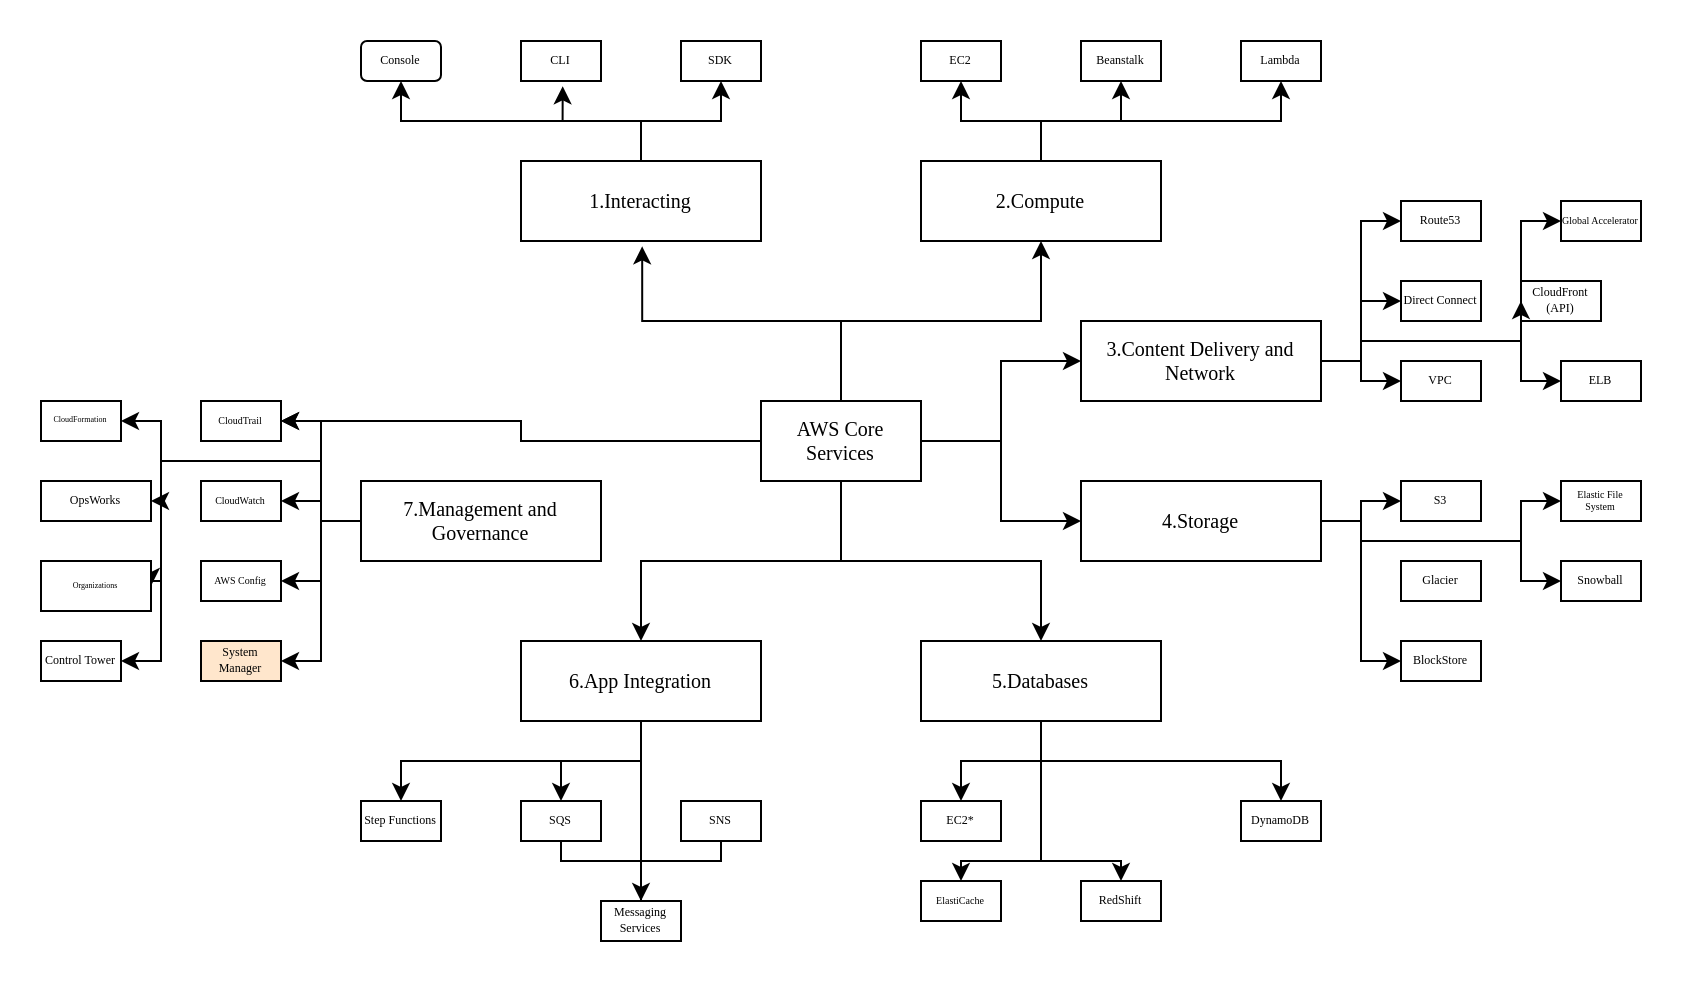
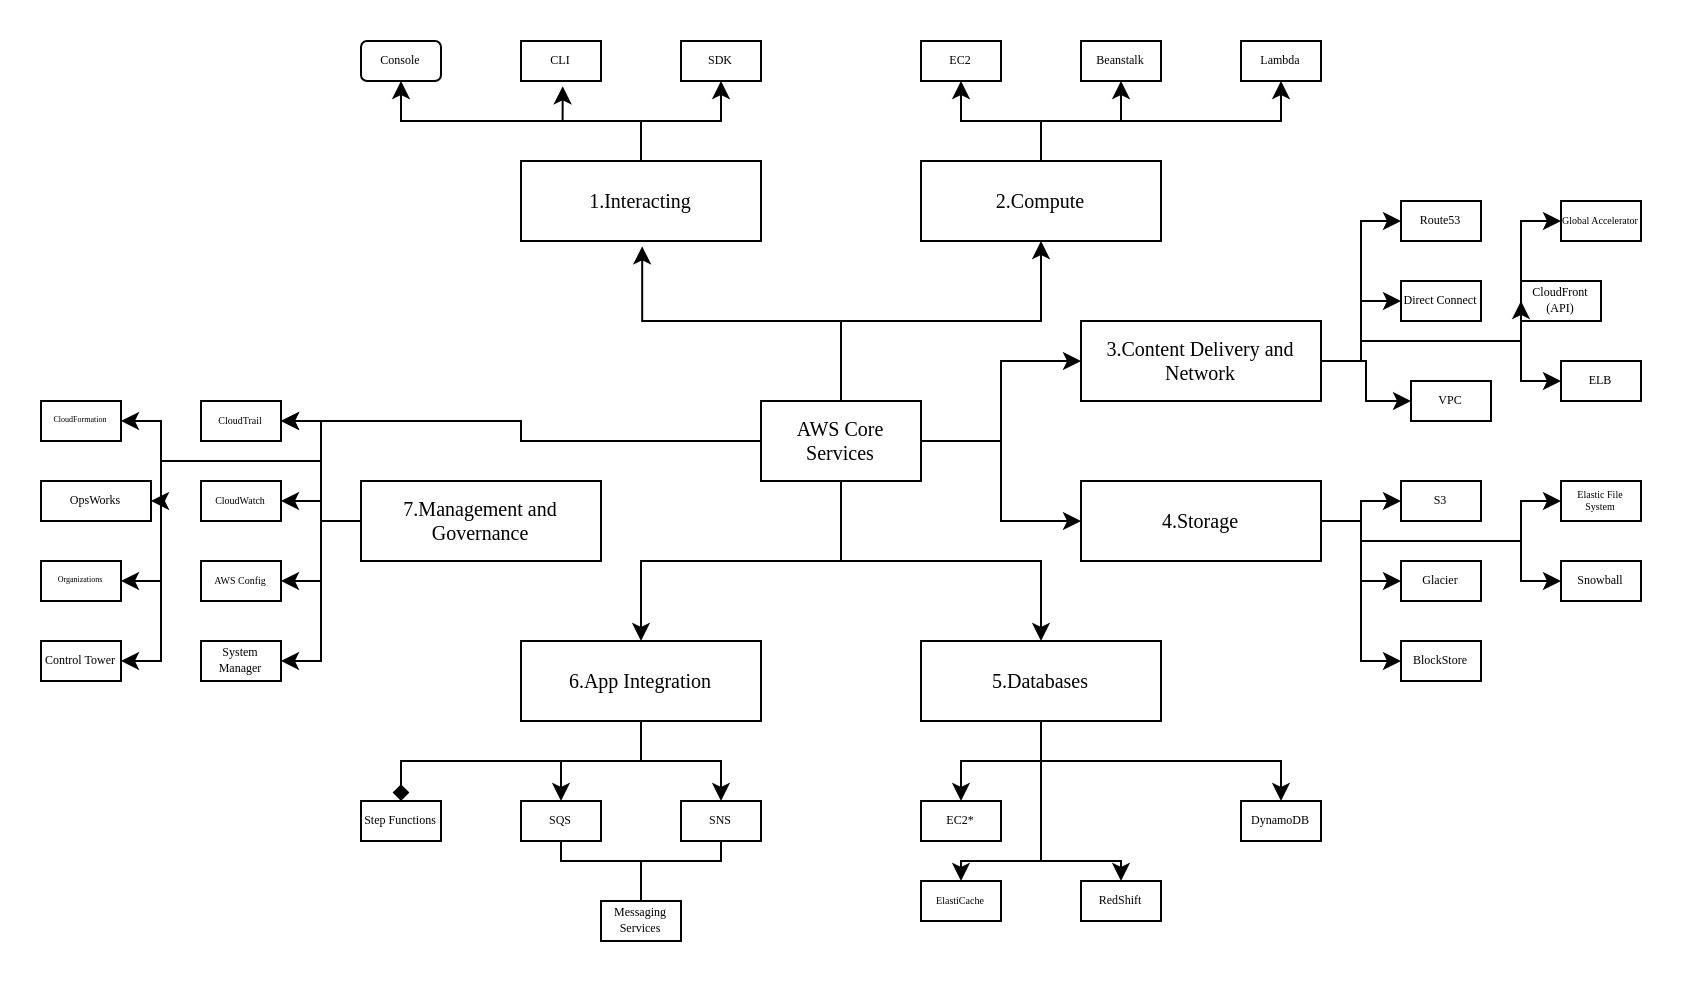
node "VPC": moved (1441, 381) -> (1451, 401)
edge "4.Storage" -> "Glacier": added
node "Organizations": size 110x50 -> 80x40
node "System Manager": fillcolor #ffe6cc -> #ffffff
edge "6.App Integration" -> "Step Functions": arrowhead classic -> diamond
edge "6.App Integration" -> "Messaging Services": now "6.App Integration" -> "SNS"
